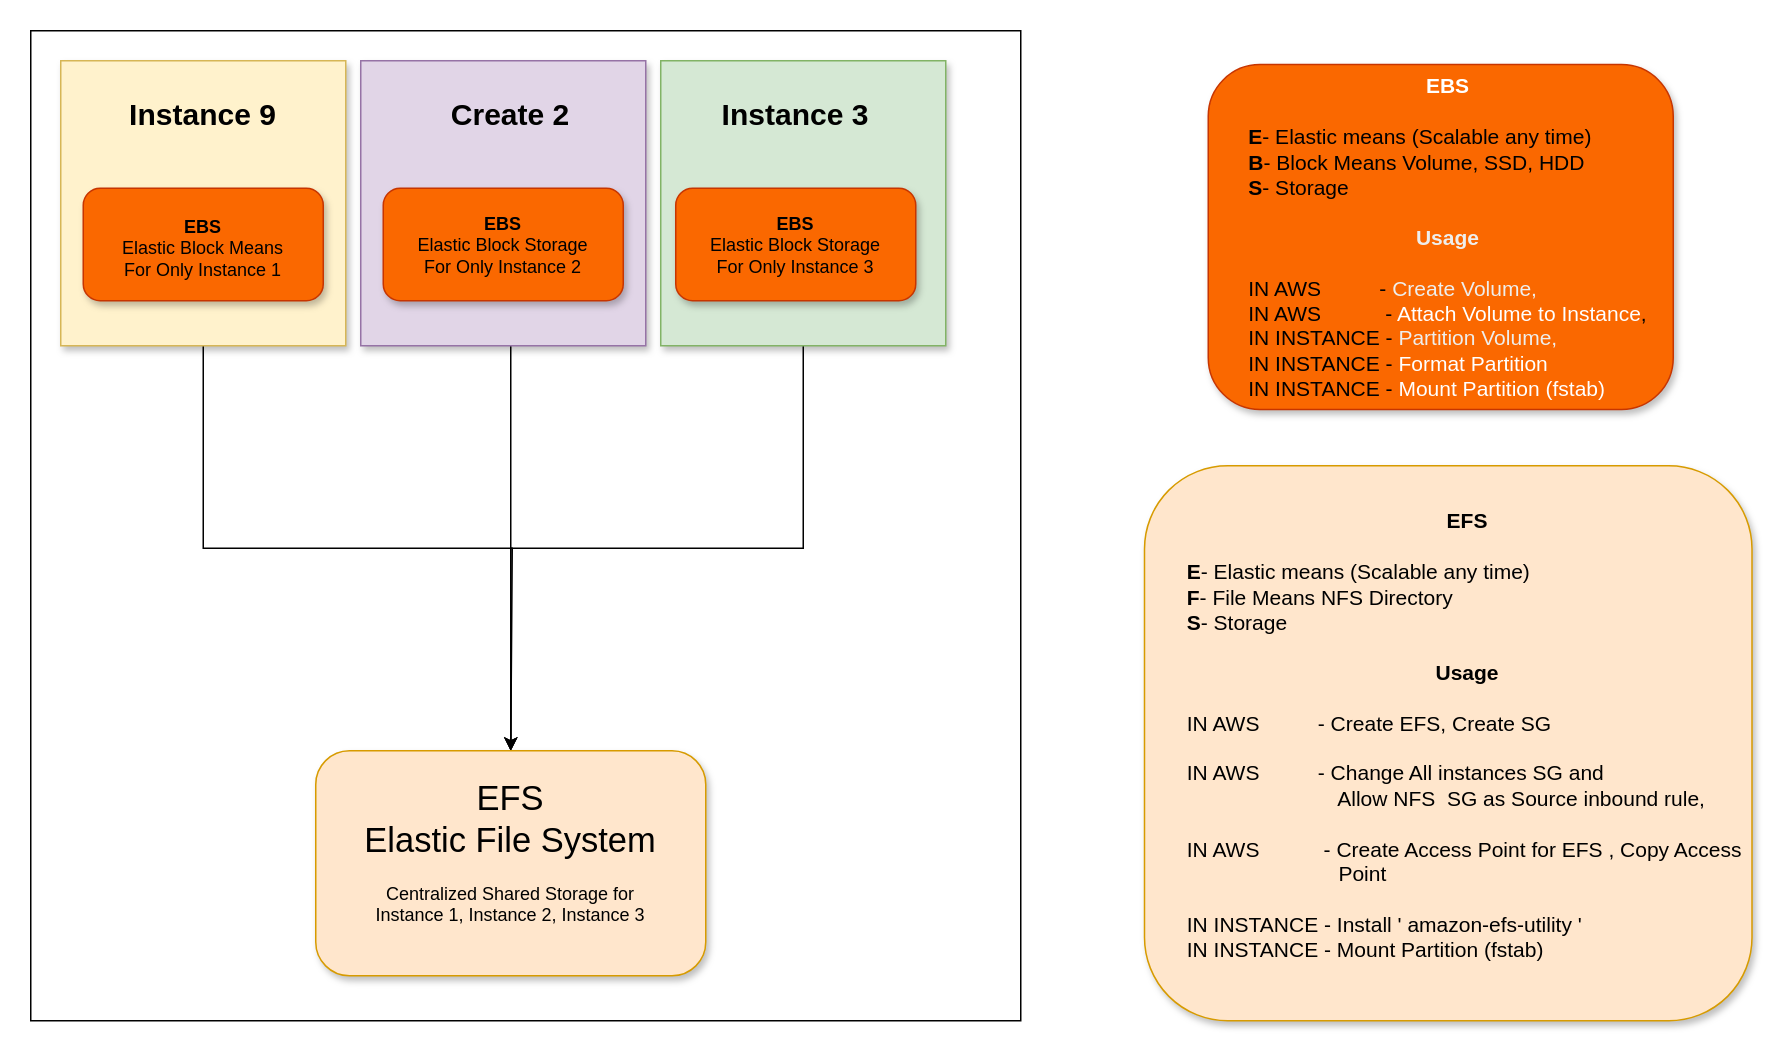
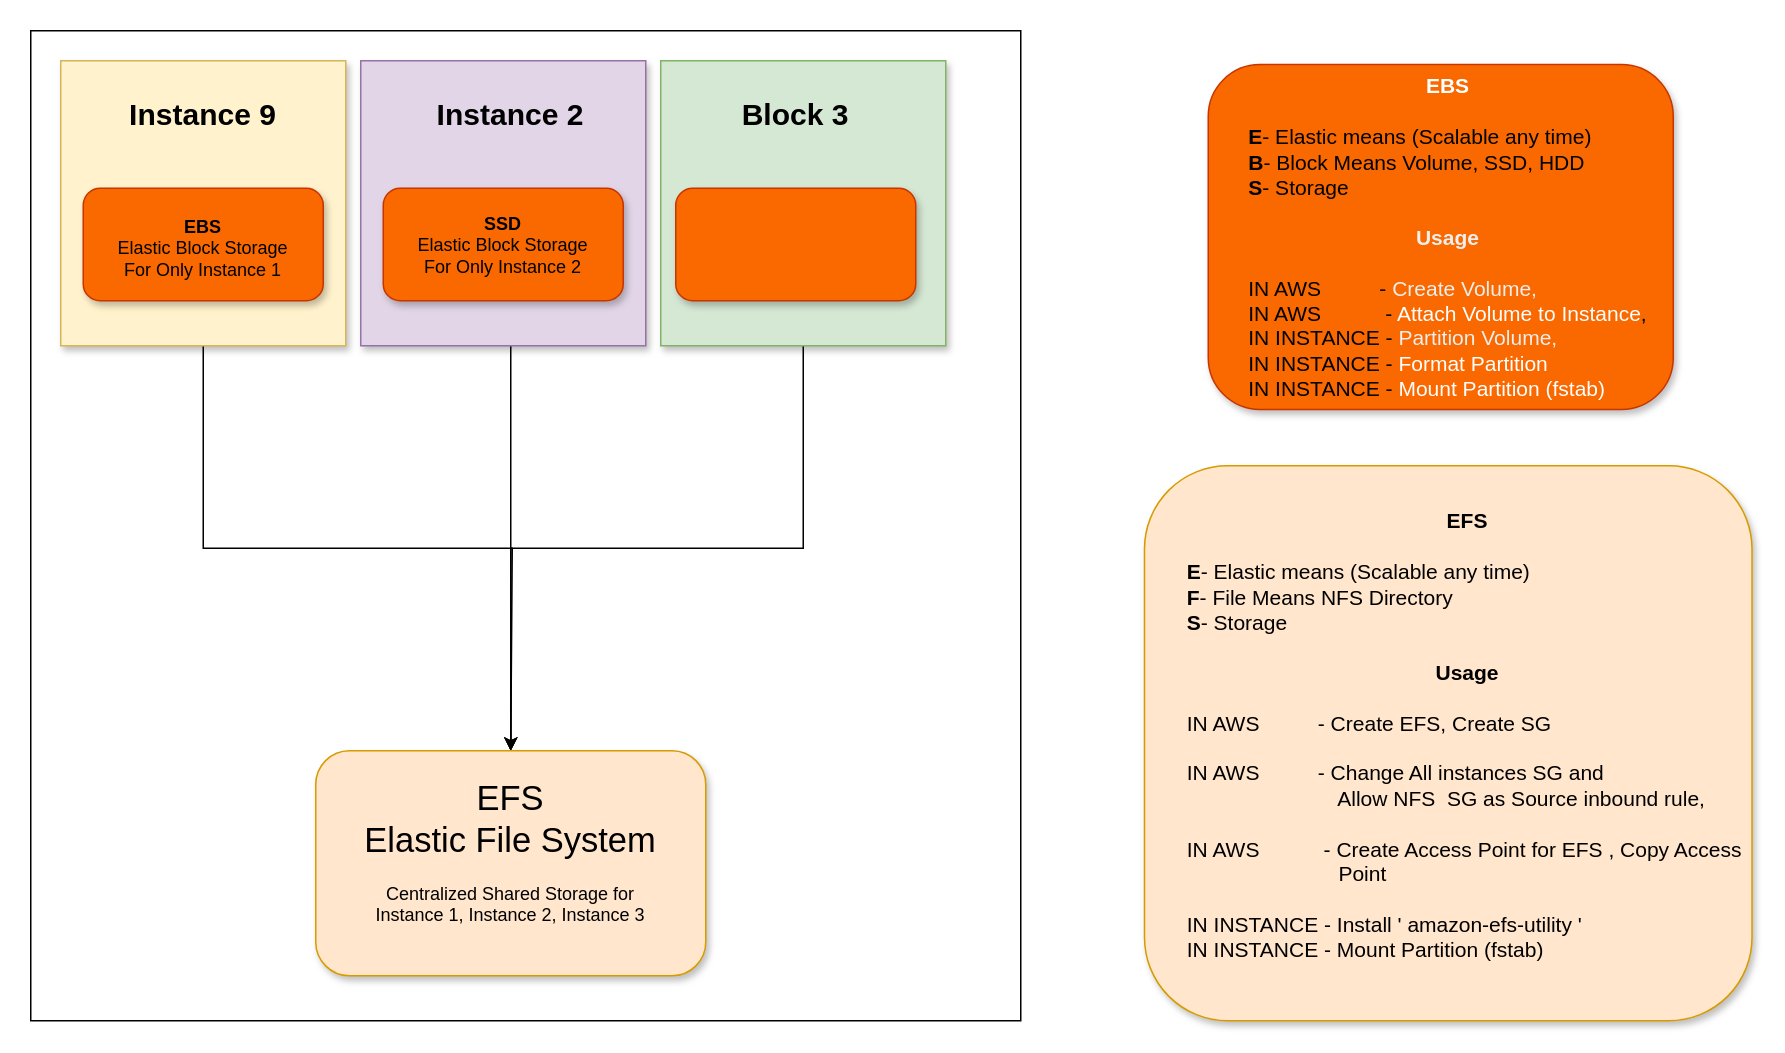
node "Create 2": label "Create 2" -> "Instance 2"
node "Instance 3": label "Instance 3" -> "Block 3"
node "EBS Elastic Block Storage For Only Instance 2": label "EBS Elastic Block Storage For Only Instance 2" -> "SSD Elastic Block Storage For Only Instance 2"
node "EBS Elastic Block Storage For Only Instance 3": removed
node "EBS Elastic Block Means For Only Instance 1": label "EBS Elastic Block Means For Only Instance 1" -> "EBS Elastic Block Storage For Only Instance 1"
